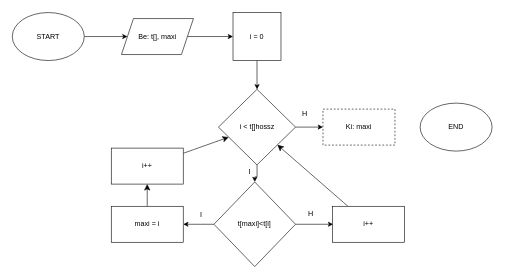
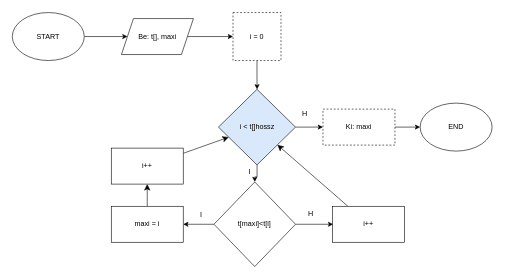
node "i = 0": style solid -> dashed
node "i < t[]hossz": fillcolor #ffffff -> #dae8fc
edge "Ki: maxi" -> "END": added
